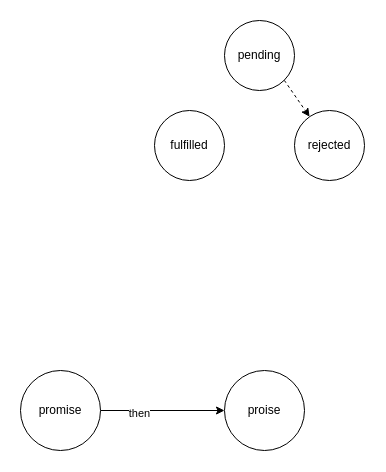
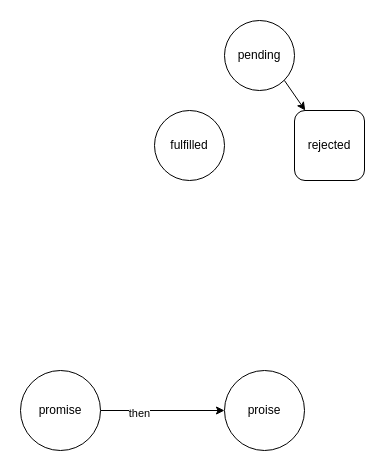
edge "pending" -> "rejected": style dashed -> solid
node "rejected": shape ellipse -> rounded rectangle
